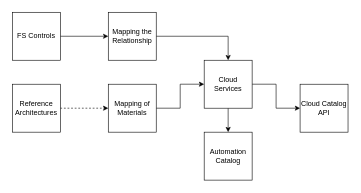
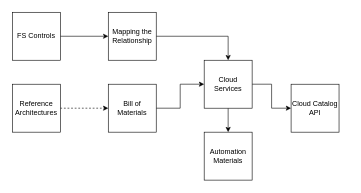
node "Mapping of Materials": label "Mapping of Materials" -> "Bill of Materials"
node "Cloud Catalog API": moved (324, 108) -> (315, 108)
node "Automation Catalog": label "Automation Catalog" -> "Automation Materials"
